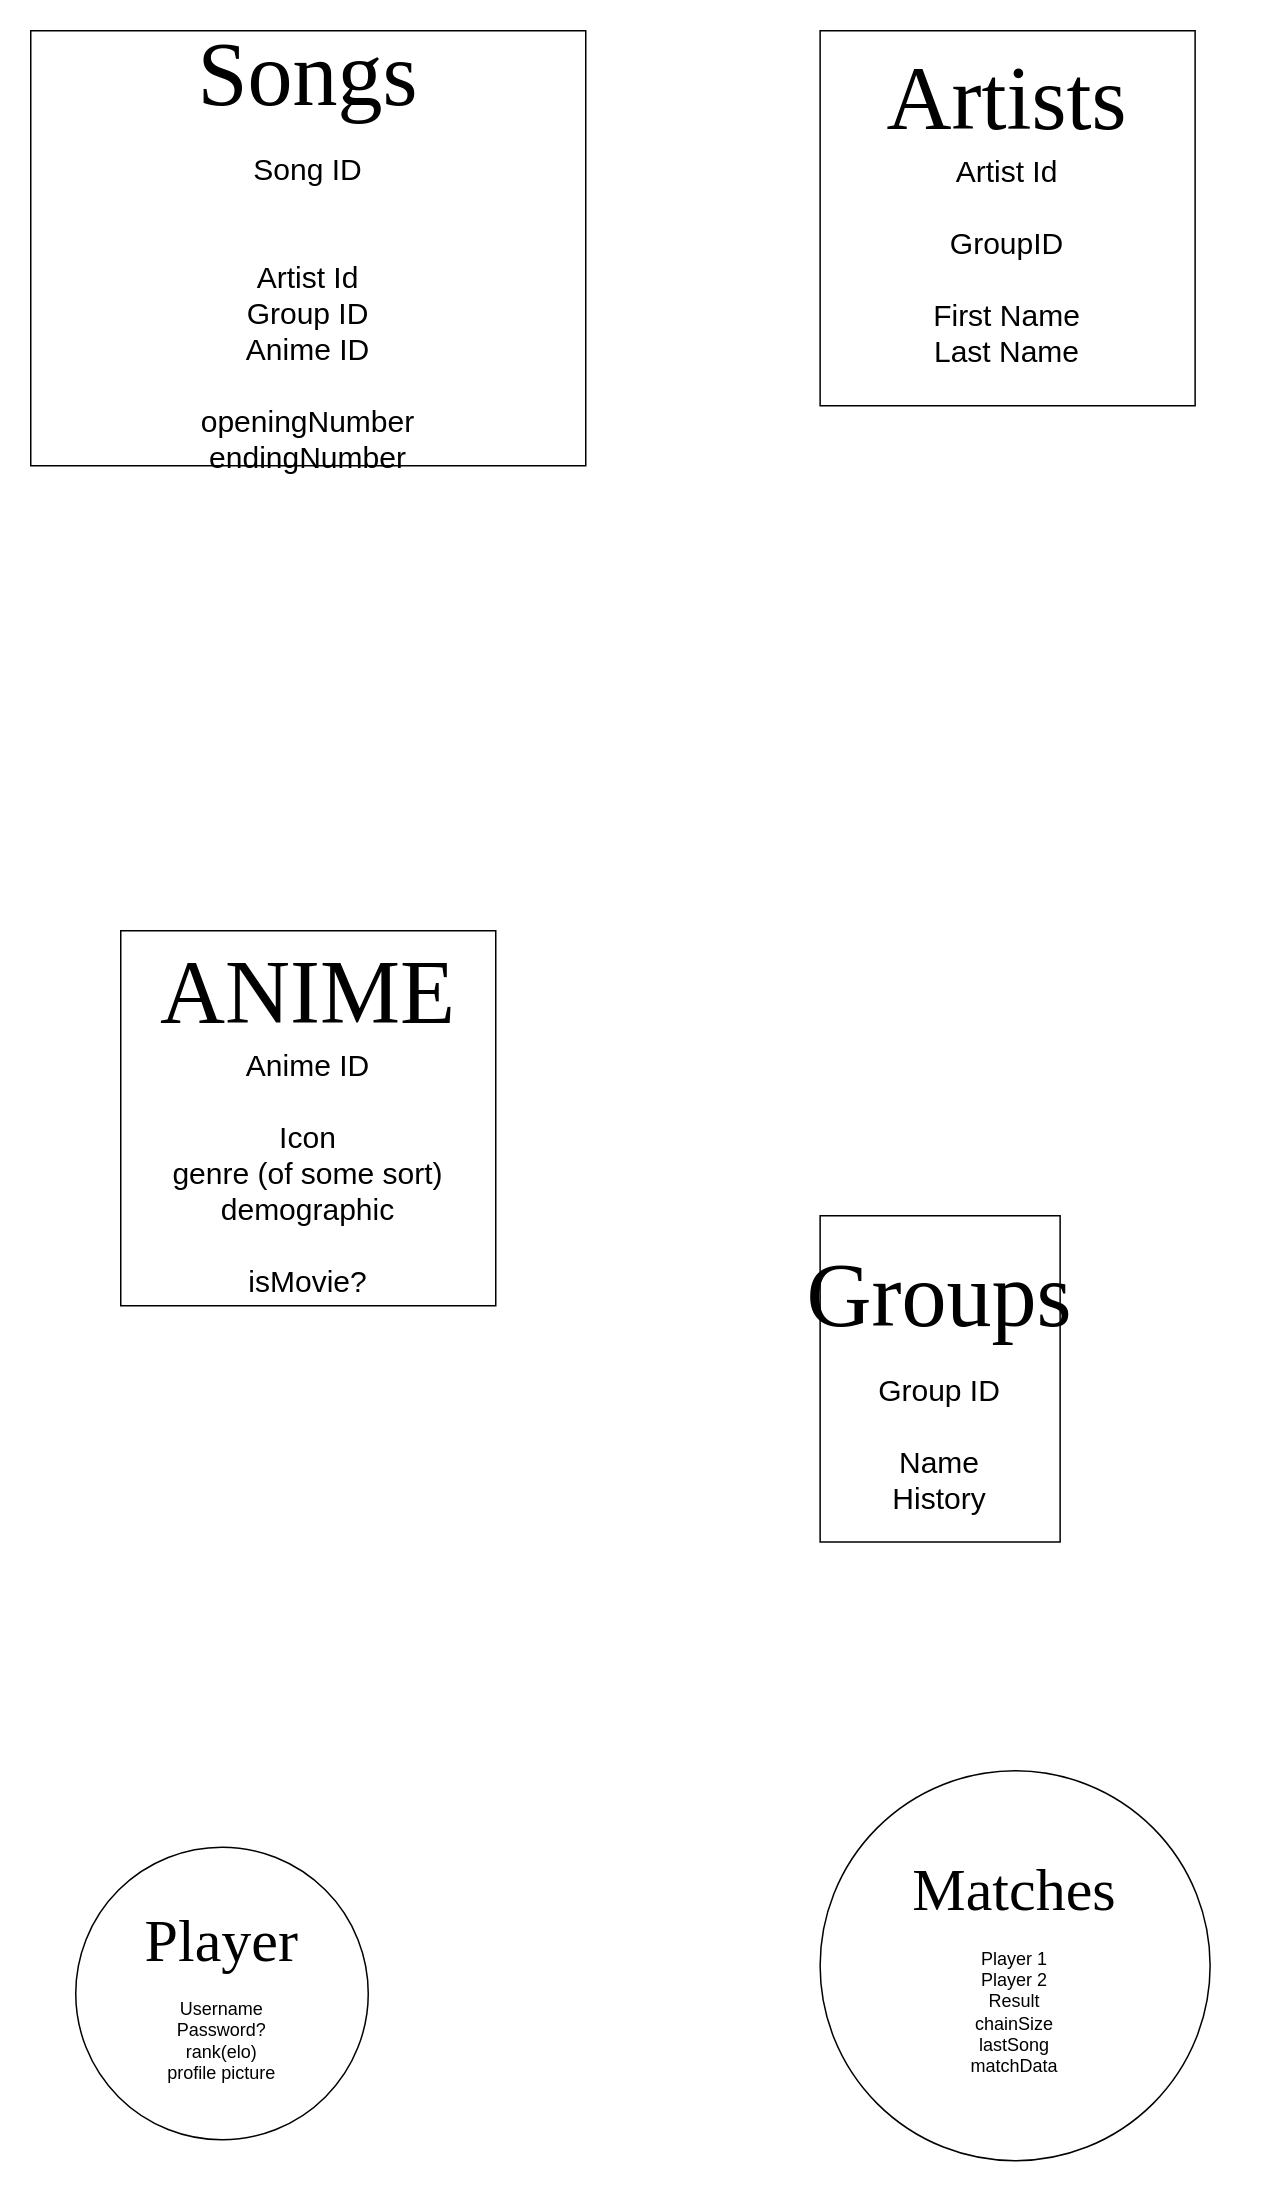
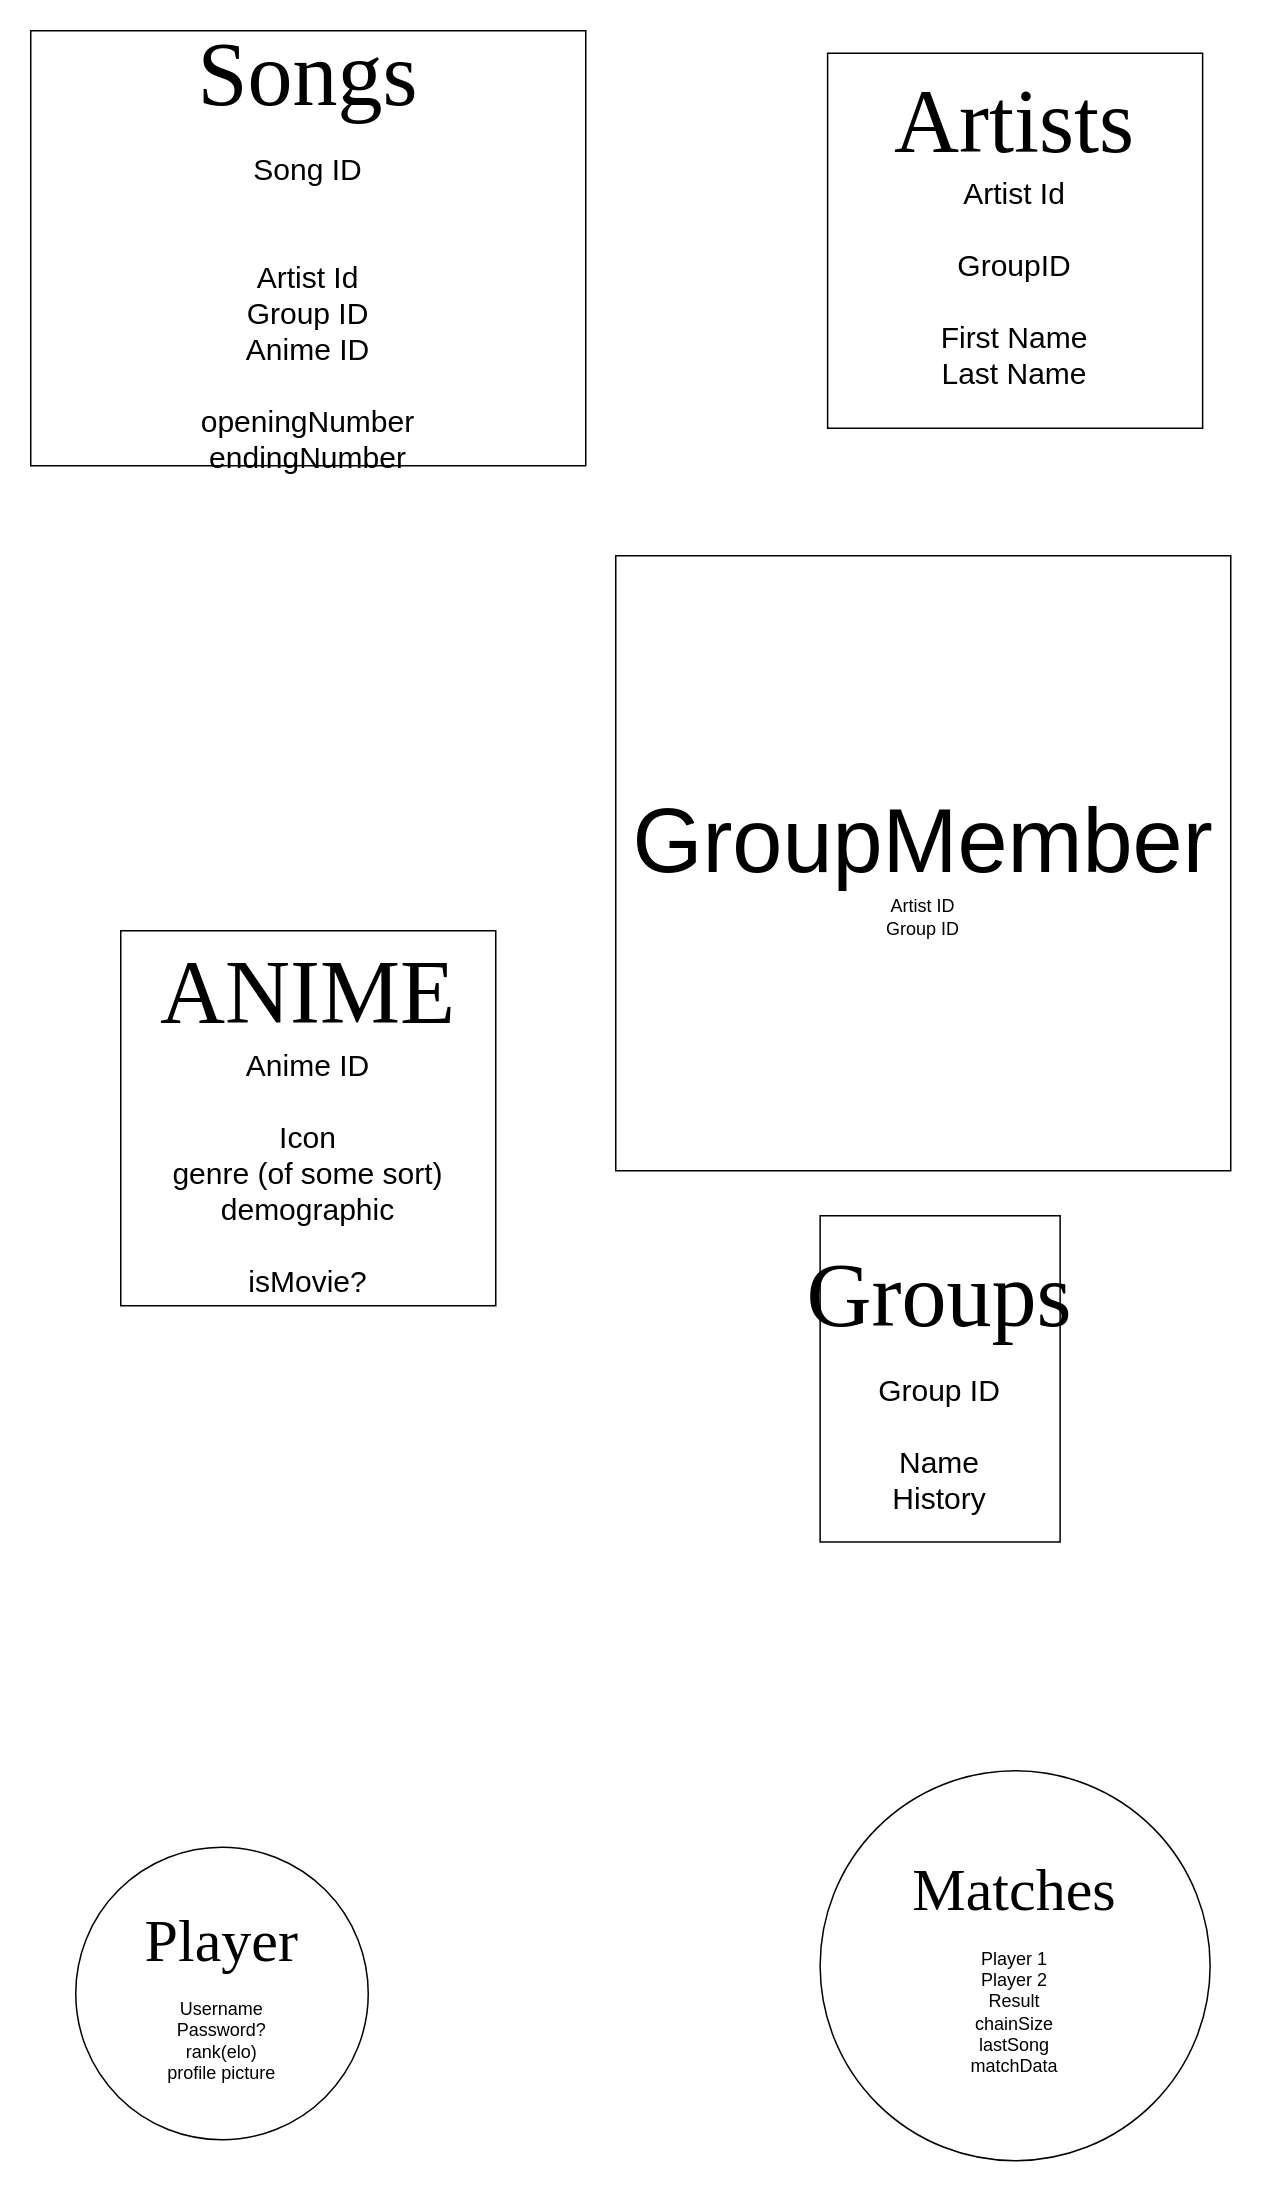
node "Artists Artist Id GroupID First Name Last Name": moved (1008, 218) -> (1015, 241)
node "GroupMember Artist ID Group ID": added
